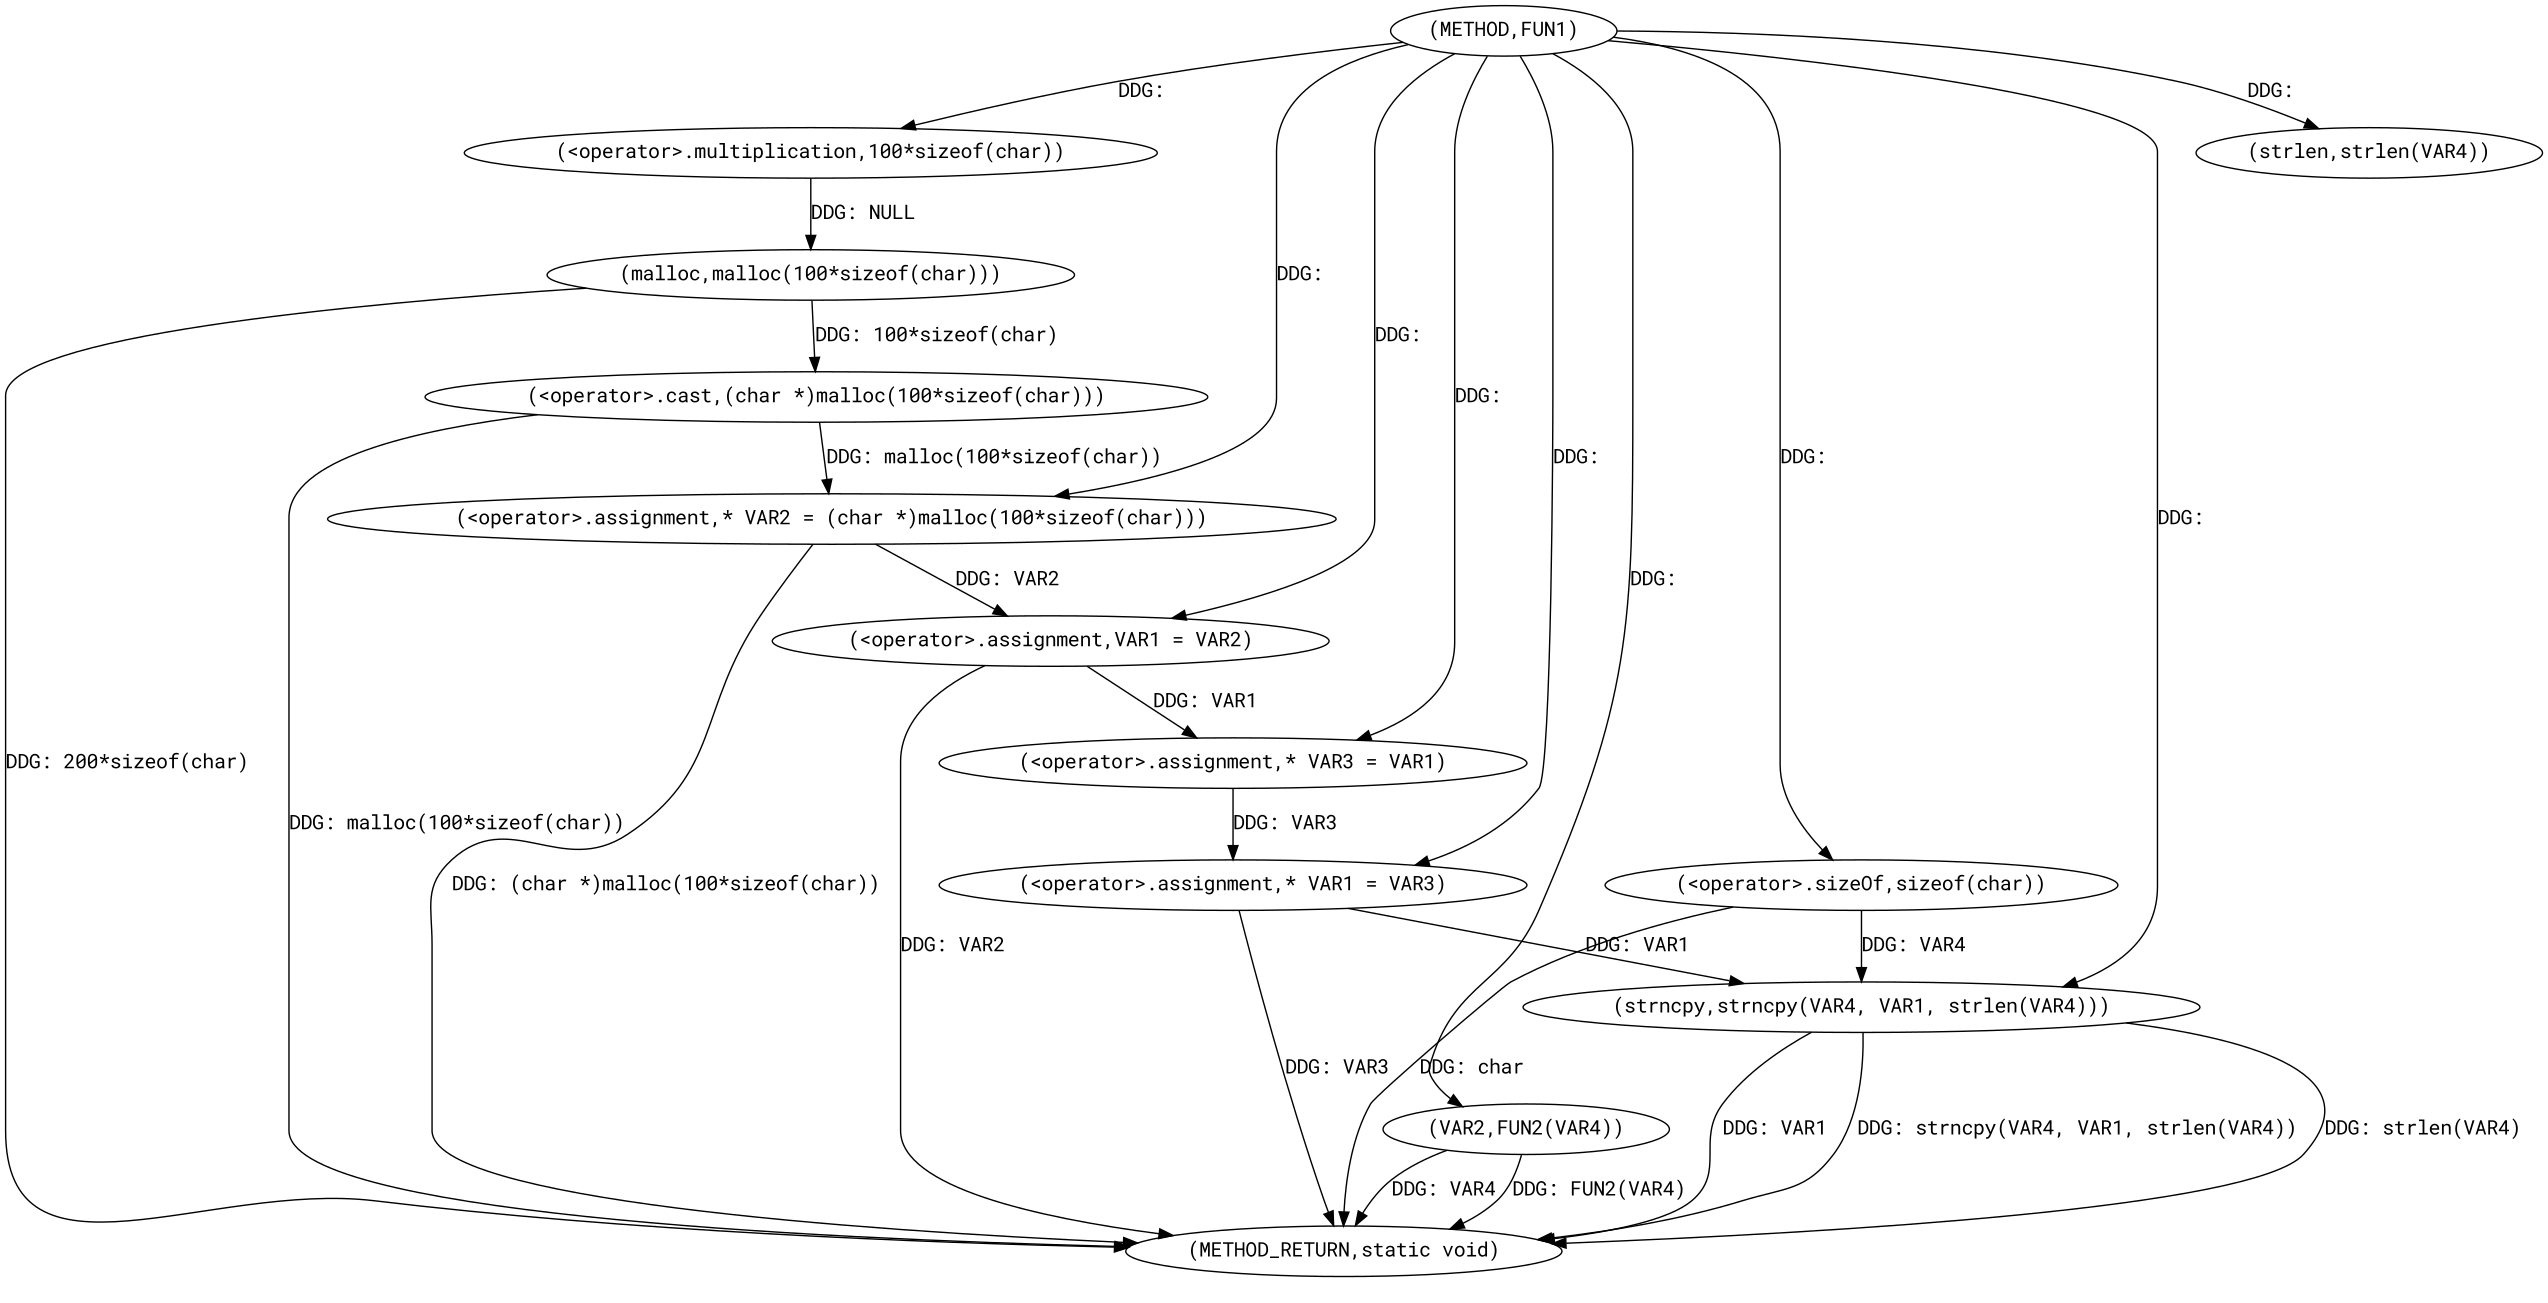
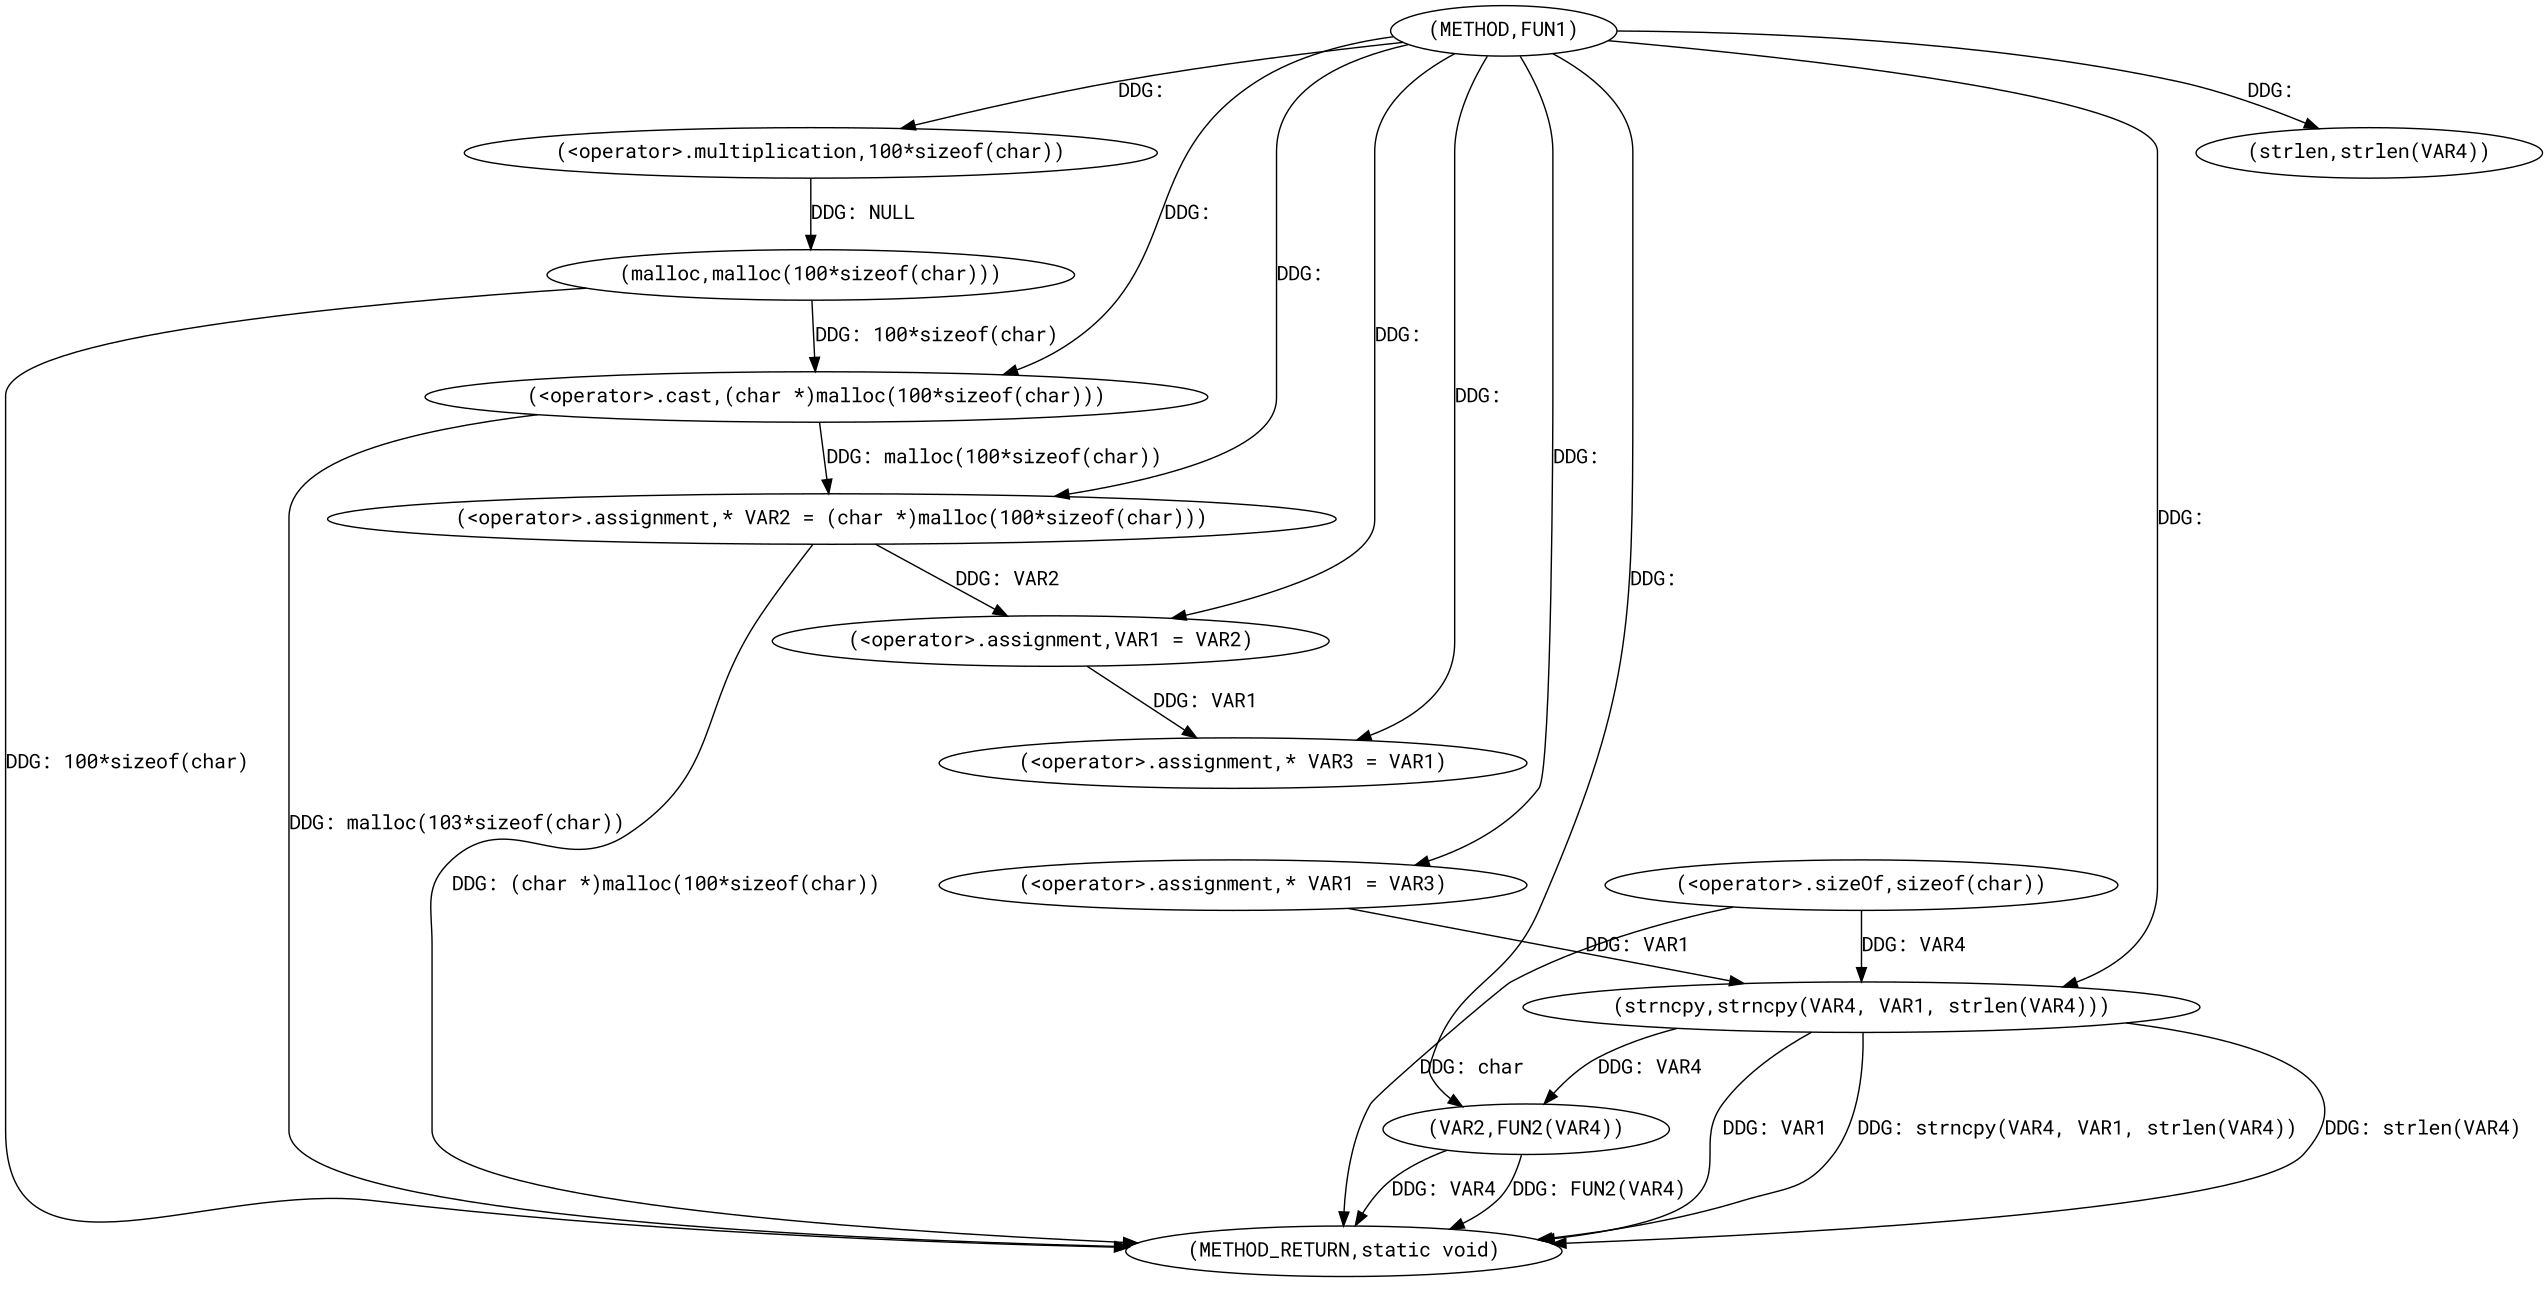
edge "(METHOD,FUN1)" -> "(<operator>.sizeOf,sizeof(char))": now "(METHOD,FUN1)" -> "(<operator>.cast,(char *)malloc(100*sizeof(char)))"
edge "(malloc,malloc(100*sizeof(char)))" -> "(METHOD_RETURN,static void)": label "DDG: 200*sizeof(char)" -> "DDG: 100*sizeof(char)"
edge "(<operator>.assignment,* VAR3 = VAR1)" -> "(<operator>.assignment,* VAR1 = VAR3)": removed, label "DDG: VAR3"
edge "(<operator>.cast,(char *)malloc(100*sizeof(char)))" -> "(METHOD_RETURN,static void)": label "DDG: malloc(100*sizeof(char))" -> "DDG: malloc(103*sizeof(char))"
edge "(<operator>.assignment,VAR1 = VAR2)" -> "(METHOD_RETURN,static void)": removed, label "DDG: VAR2"
edge "(strncpy,strncpy(VAR4, VAR1, strlen(VAR4)))" -> "(VAR2,FUN2(VAR4))": added, label "DDG: VAR4"
edge "(<operator>.assignment,* VAR1 = VAR3)" -> "(METHOD_RETURN,static void)": removed, label "DDG: VAR3"
